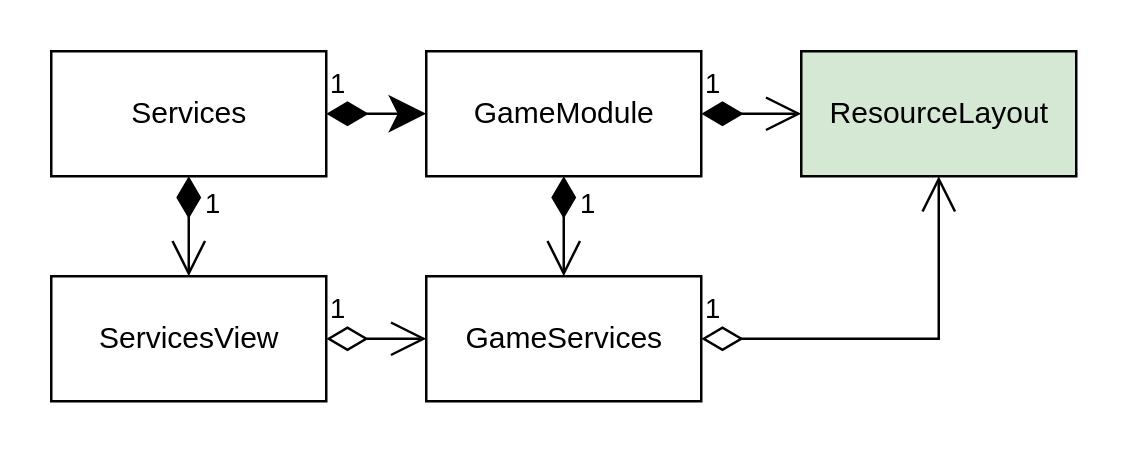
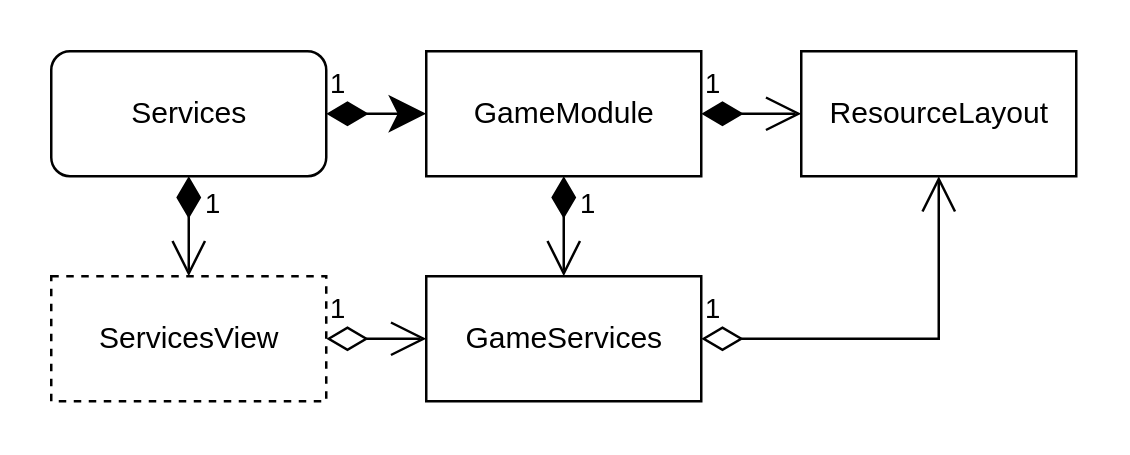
node "Services": shape rectangle -> rounded rectangle
node "ResourceLayout": fillcolor #d5e8d4 -> #ffffff
node "ServicesView": style solid -> dashed
